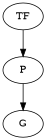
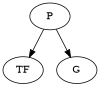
edge "TF" -> "P": reversed
